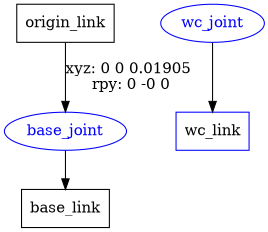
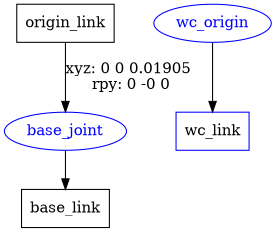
node "wc_joint": label "wc_joint" -> "wc_origin"
